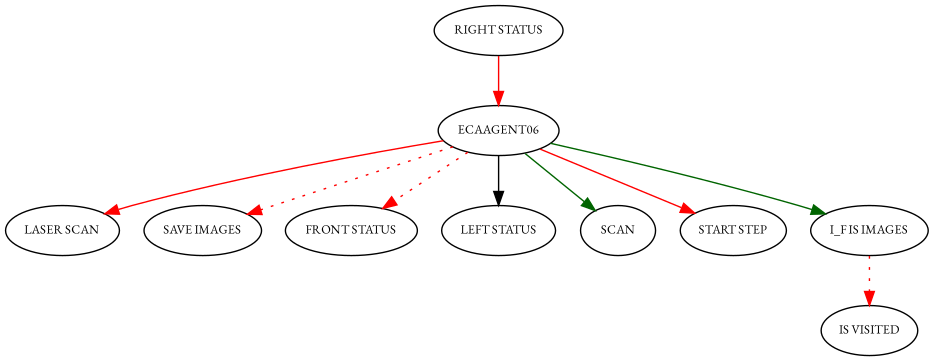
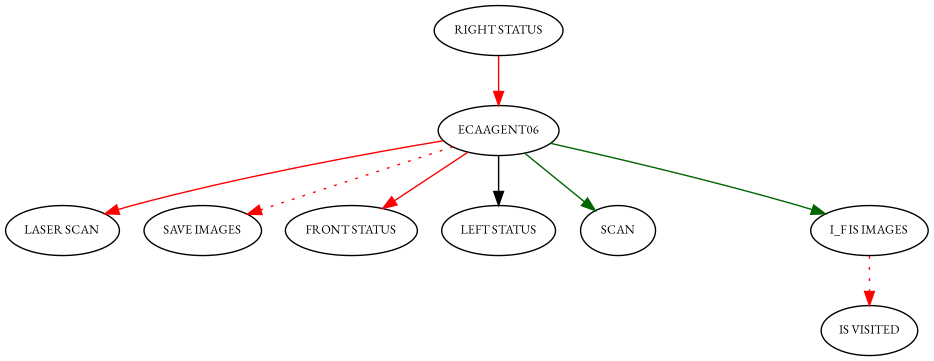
edge "ECAAGENT06" -> "FRONT STATUS": style dotted -> solid
node "START STEP": removed
